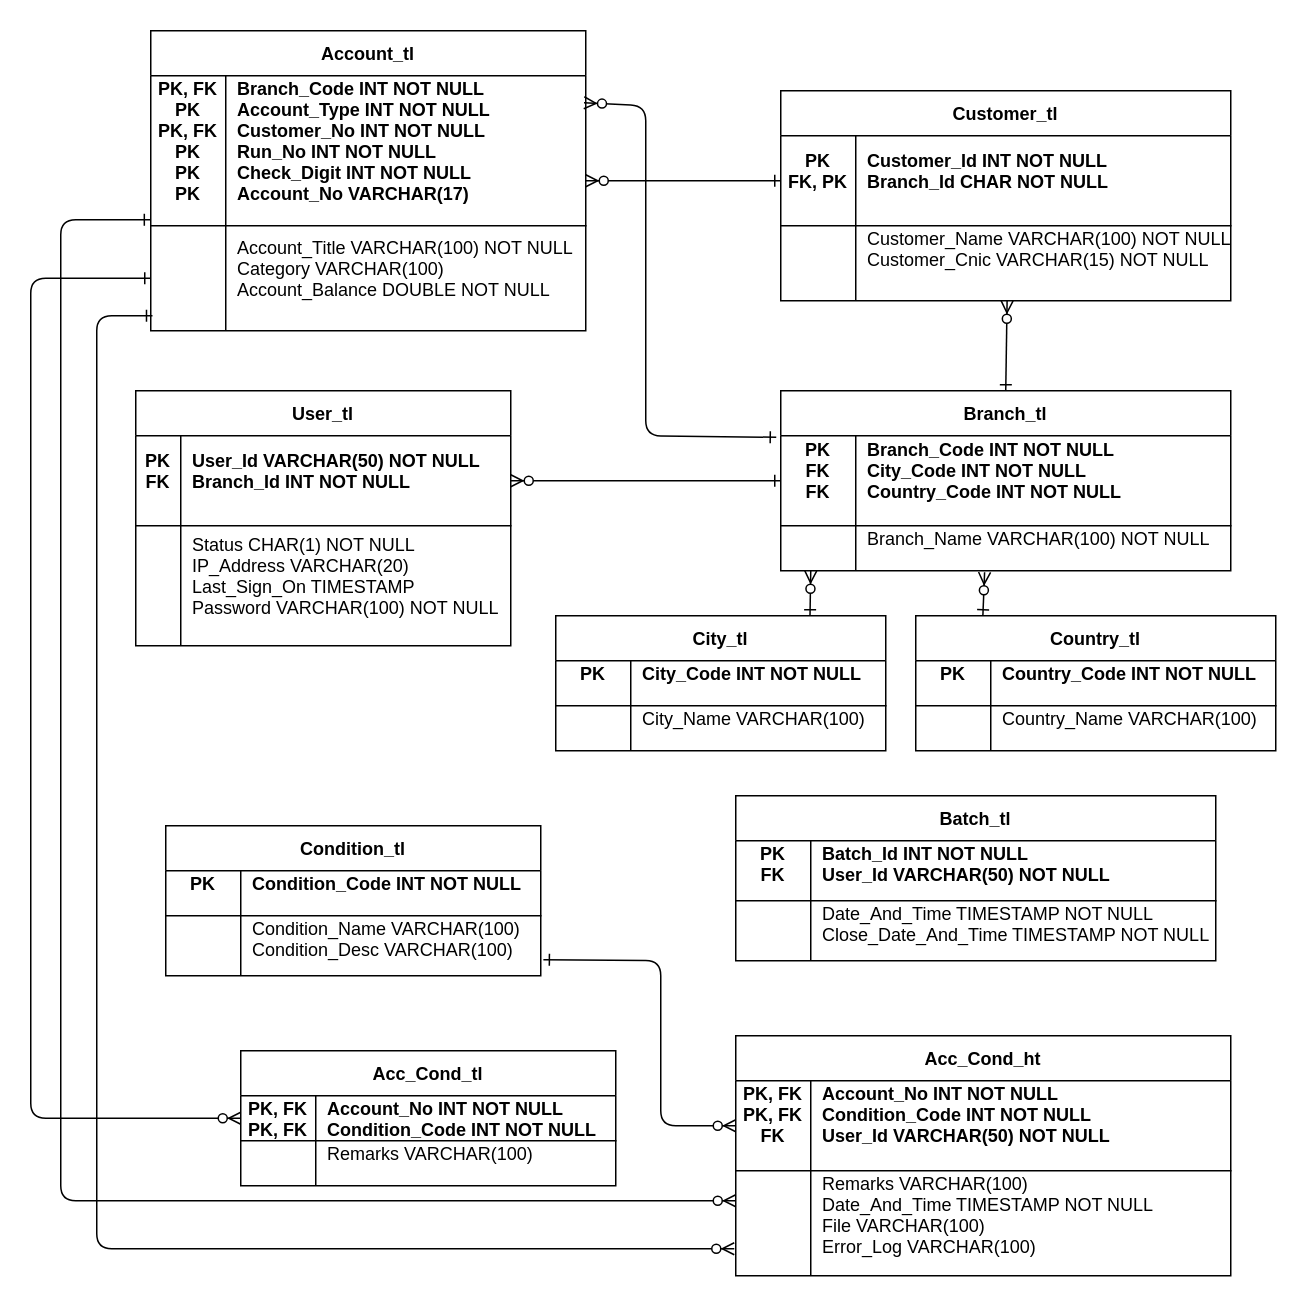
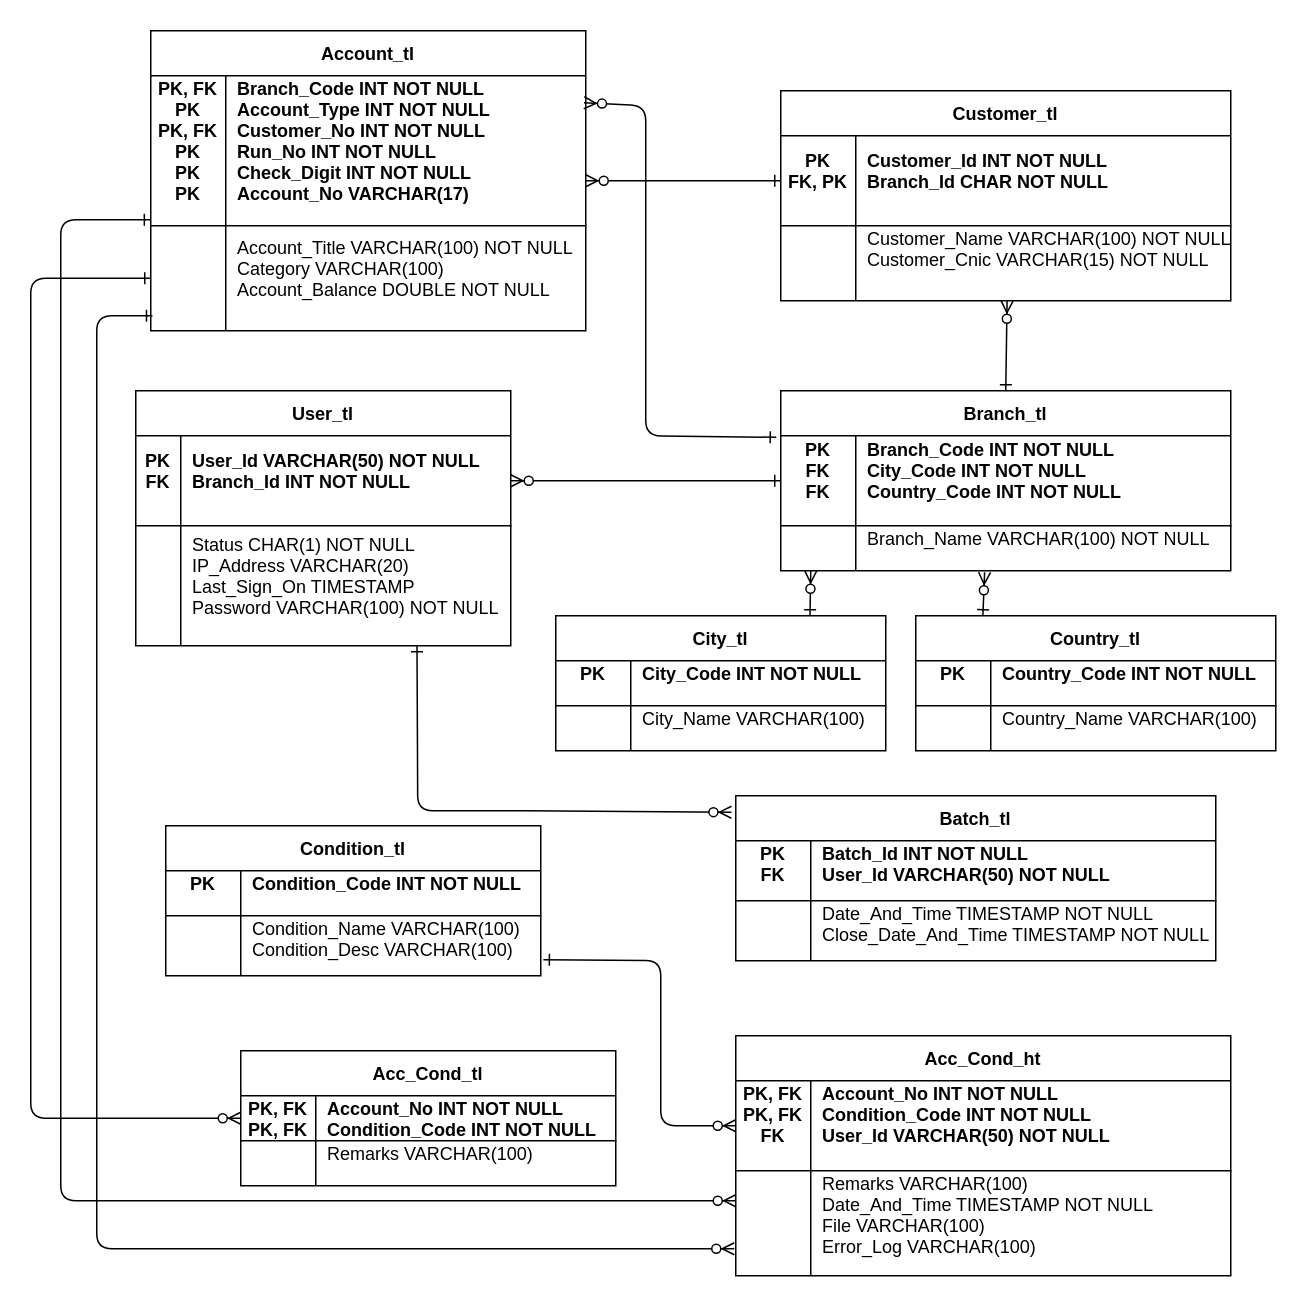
edge "User_tl" -- "Batch_tl": added
